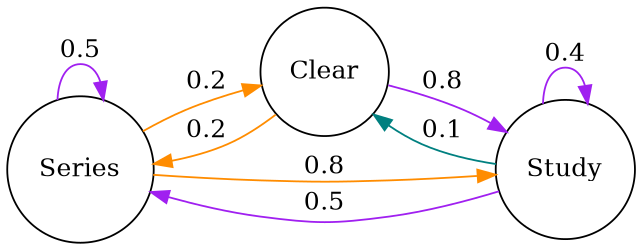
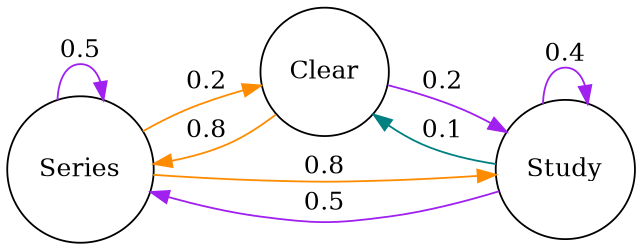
edge "Clear" -> "Study": label "0.8" -> "0.2"
edge "Clear" -> "Series": label "0.2" -> "0.8"
